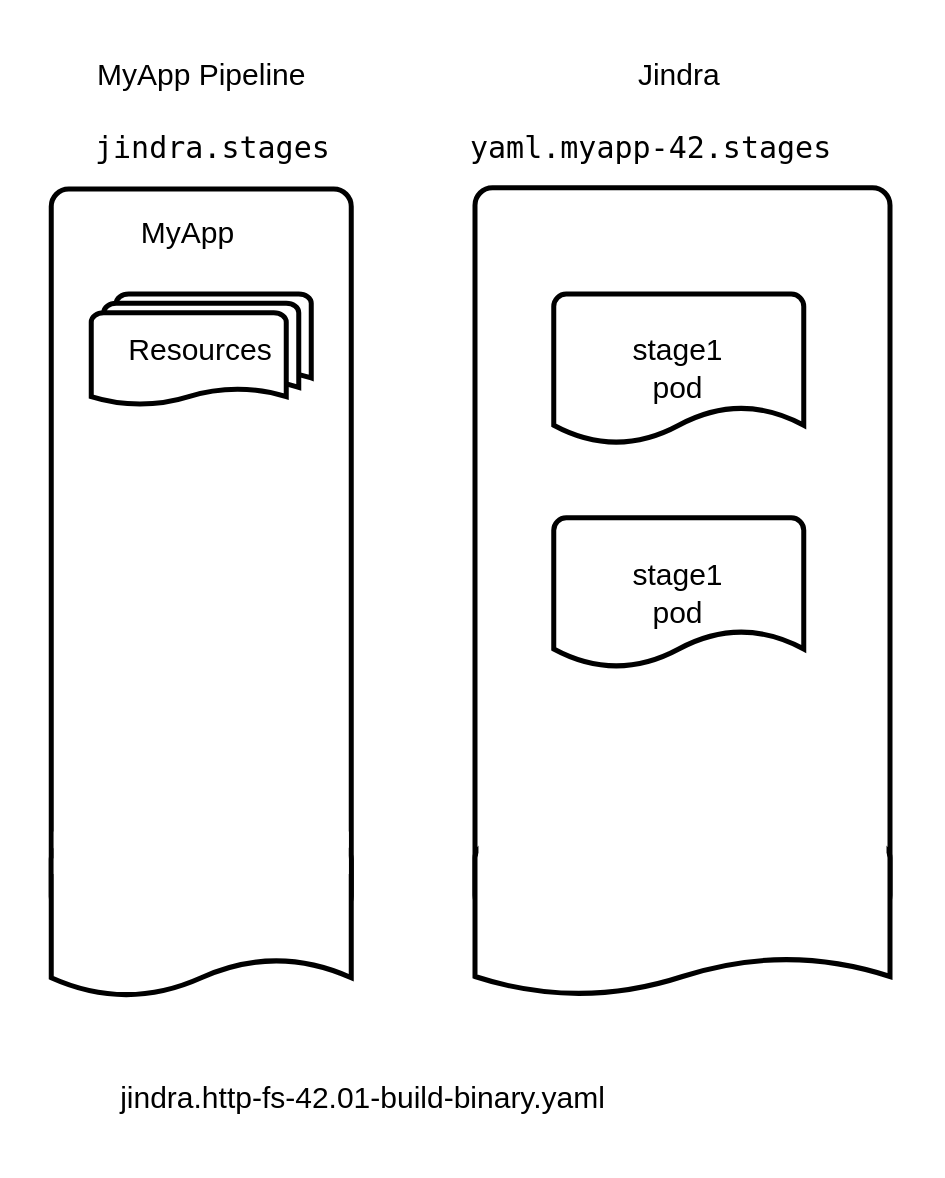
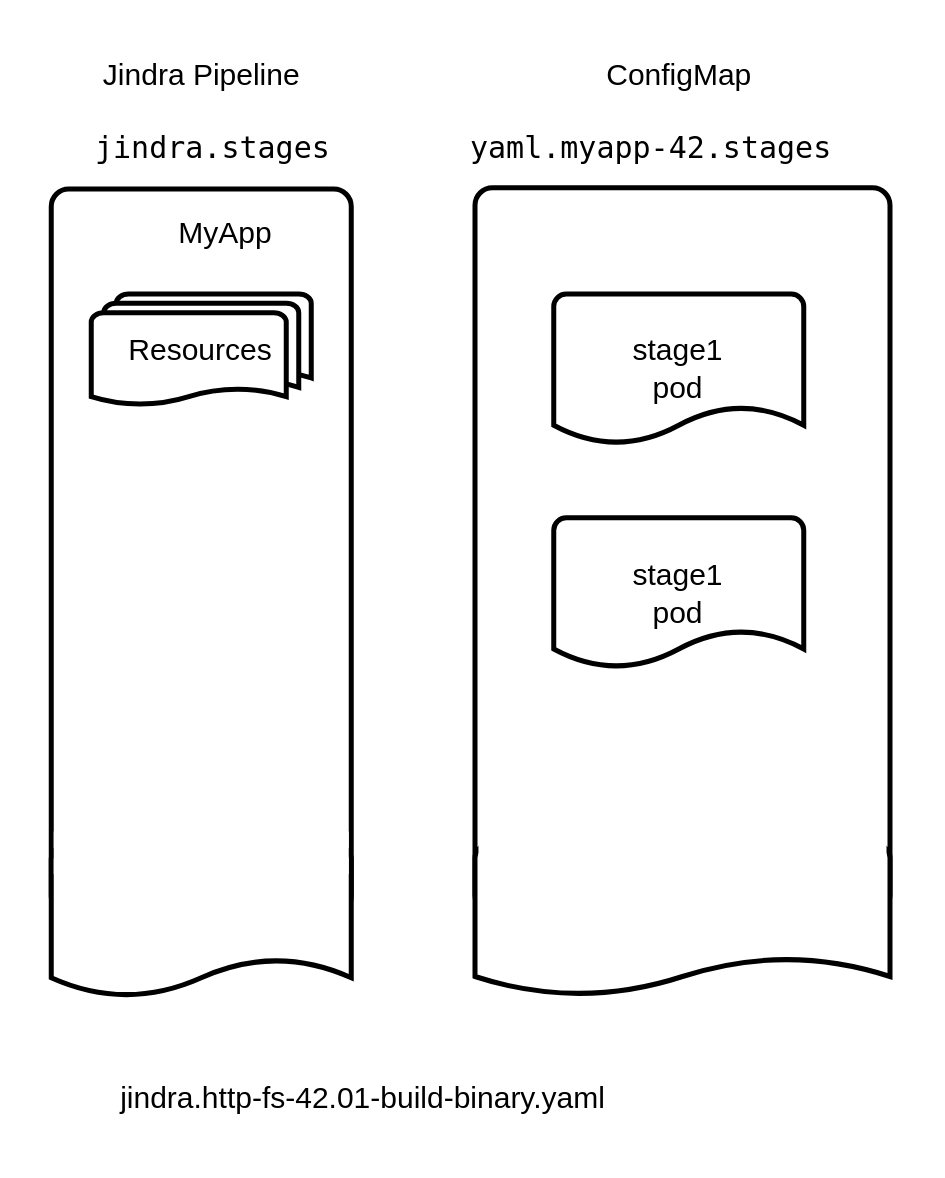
node "MyApp Pipeline": label "MyApp Pipeline" -> "Jindra Pipeline"
node "Jindra": label "Jindra" -> "ConfigMap"
node "MyApp": moved (188, 234) -> (225, 234)
